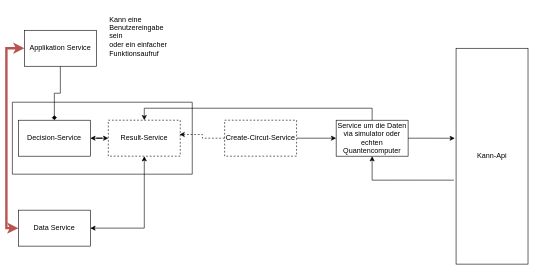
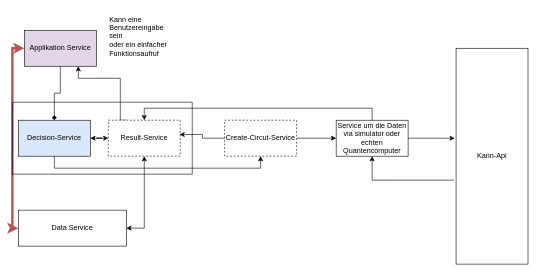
node "Applikation Service": fillcolor #ffffff -> #e1d5e7
edge "Result-Service" -> "Applikation Service": added
node "Decision-Service": fillcolor #ffffff -> #dae8fc
edge "Create-Circut-Service" -> "Result-Service": style dashed -> solid
edge "Decision-Service" -> "Create-Circut-Service": added
node "Data Service": size 72x36 -> 108x36
